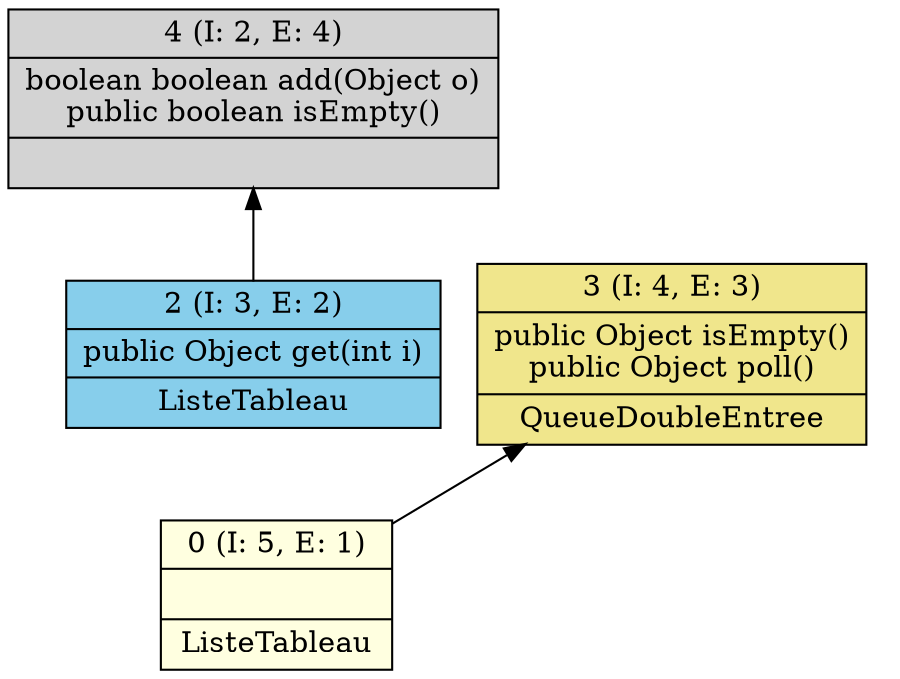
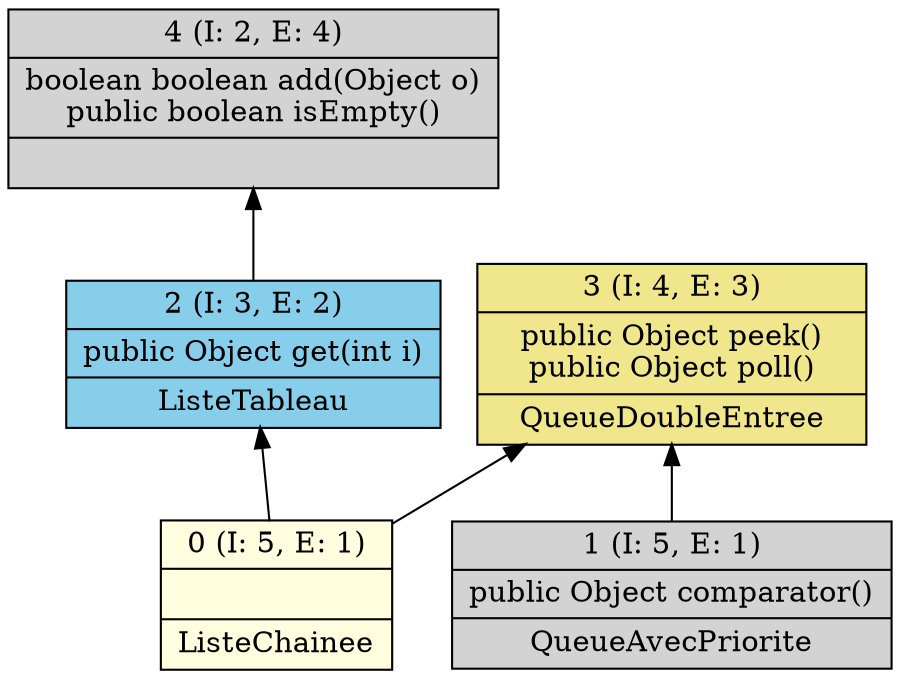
node "3 (I: 4, E: 3)": text "public Object isEmpty()" -> "public Object peek()"
edge "0 (I: 5, E: 1)" -> "2 (I: 3, E: 2)": added
node "1 (I: 5, E: 1)": added
node "0 (I: 5, E: 1)": text "ListeTableau" -> "ListeChainee"
